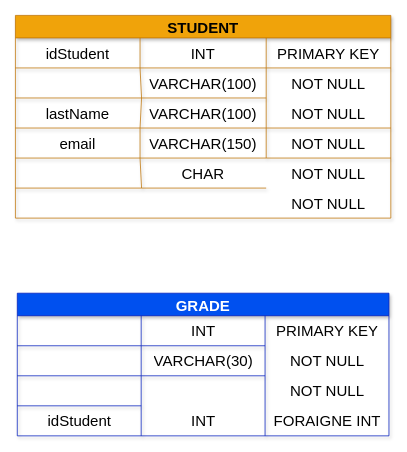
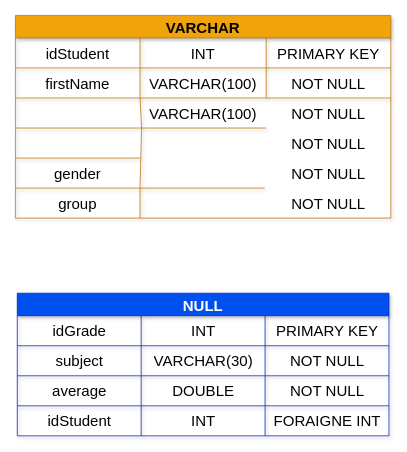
node "STUDENT": label "STUDENT" -> "VARCHAR"
node "firstName": added
node "lastName": removed
node "email": removed
node "VARCHAR(150)": removed
node "gender": added
node "CHAR": removed
node "group": added
node "GRADE": label "GRADE" -> "NULL"
node "idGrade": added
node "subject": added
node "average": added
node "DOUBLE": added
